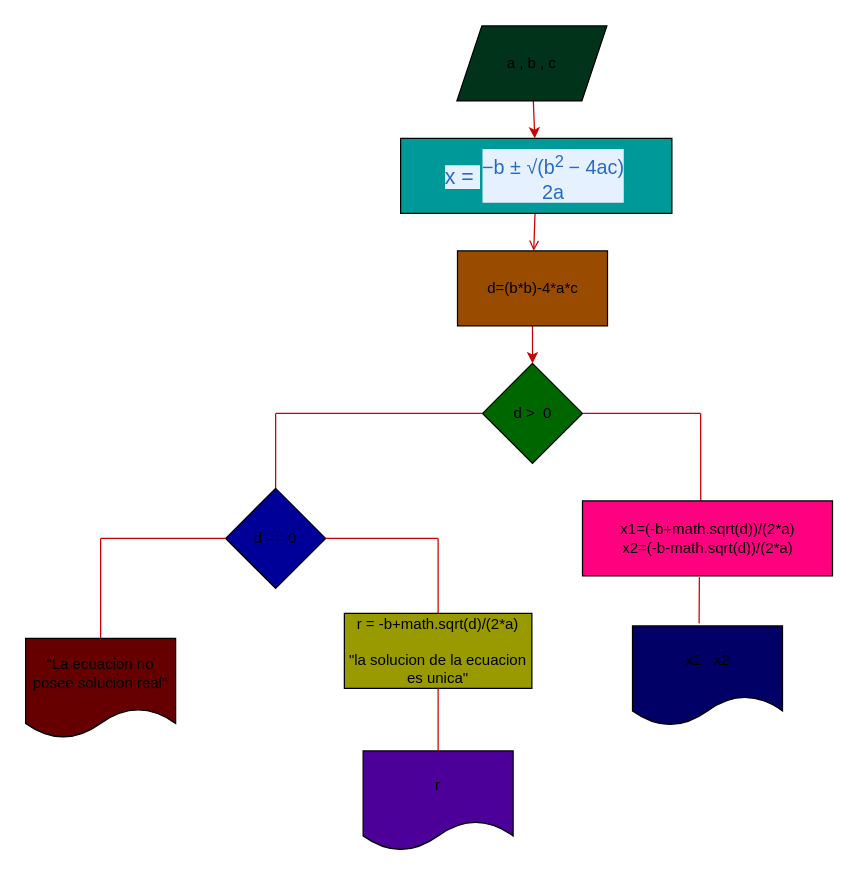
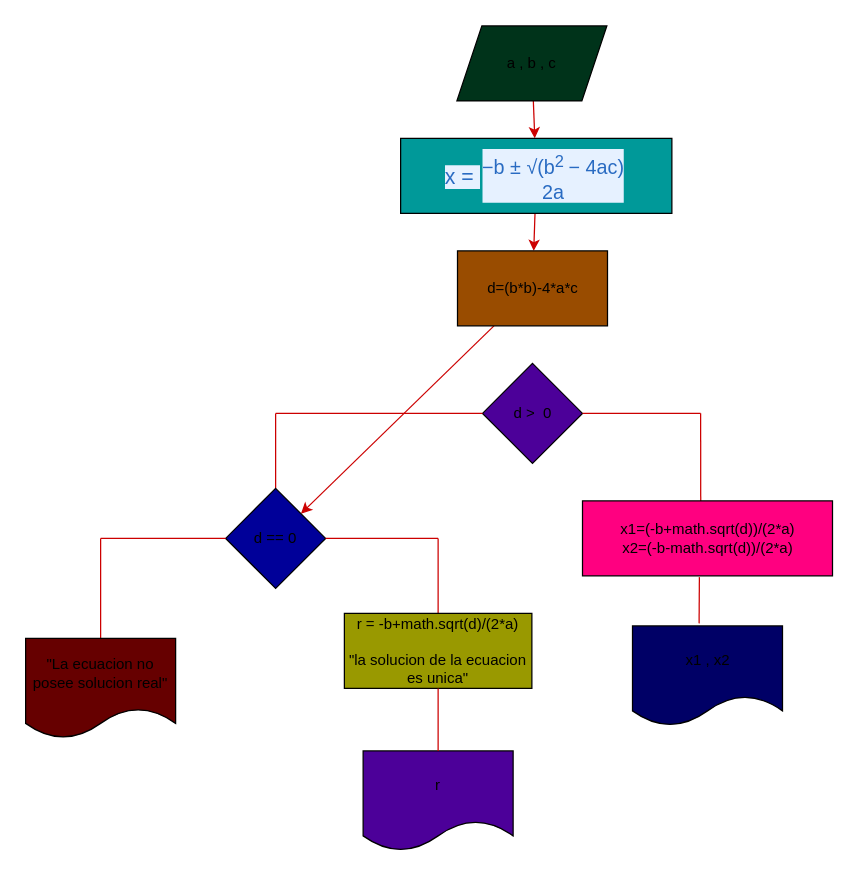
edge "x = −b ± √(b2 − 4ac)2a" -> "d=(b*b)-4*a*c": arrowhead open -> classic
edge "d=(b*b)-4*a*c" -> "d > 0": now "d=(b*b)-4*a*c" -> "d == 0"
node "d > 0": fillcolor #006600 -> #4c0099
